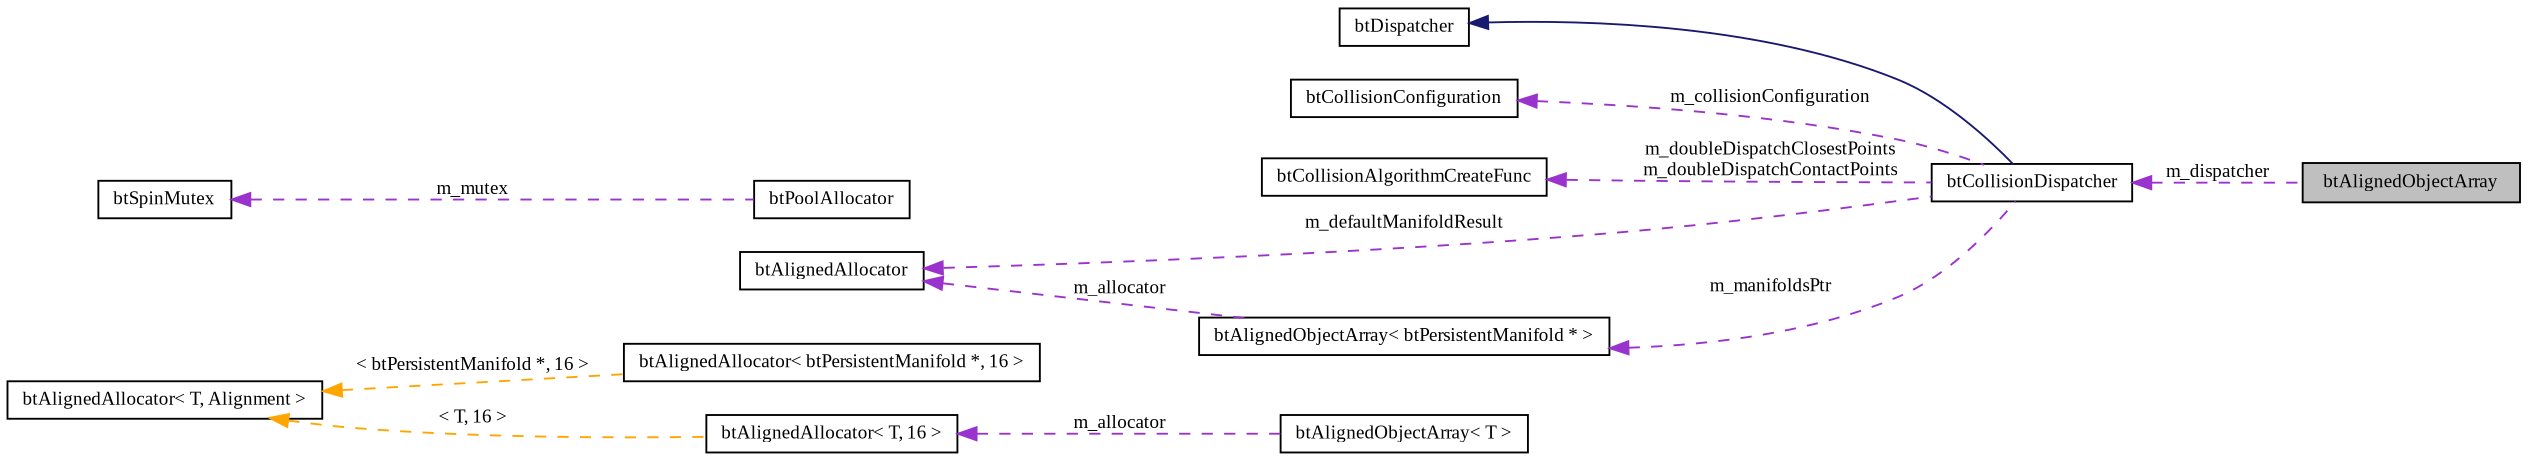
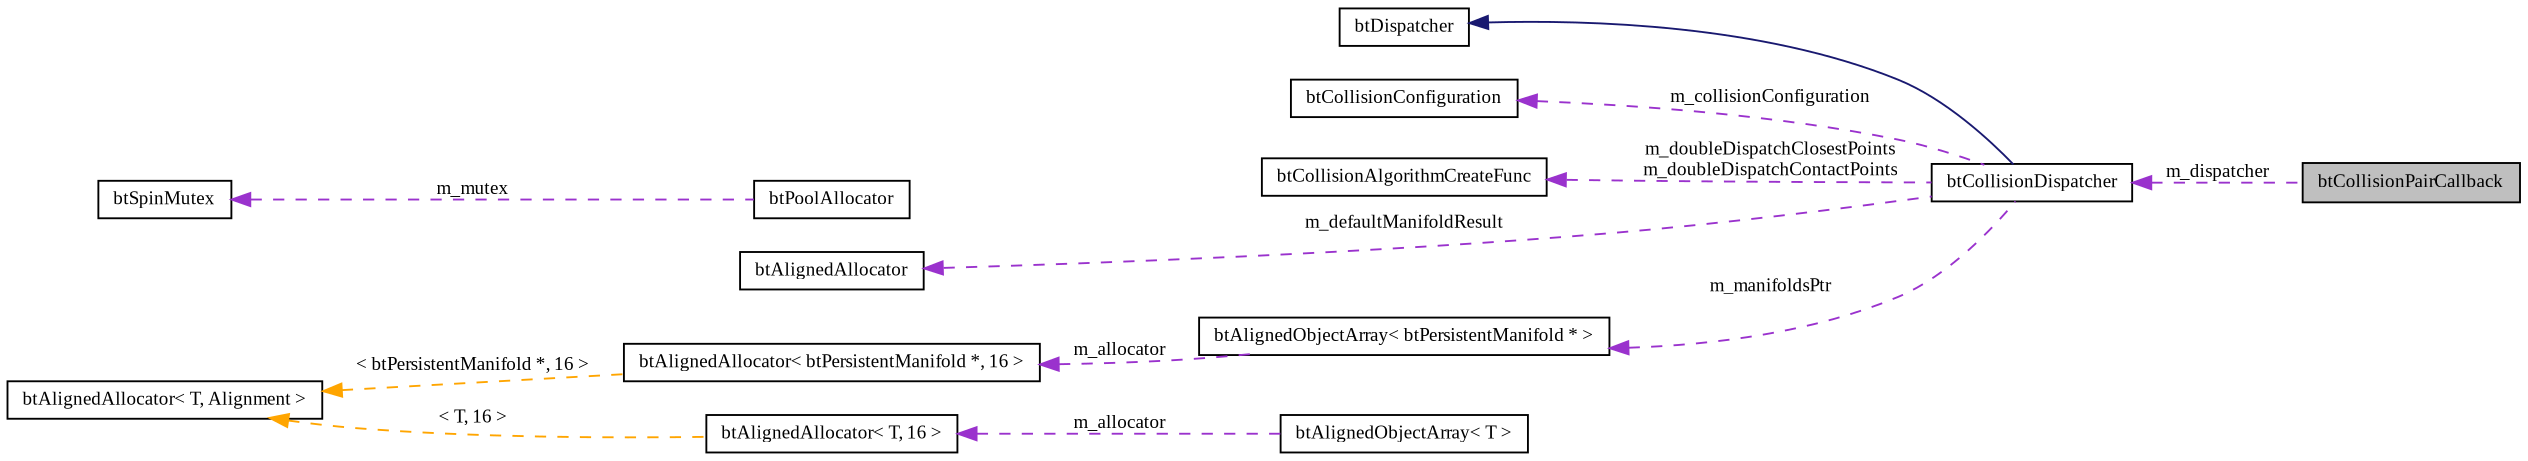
node "btAlignedObjectArray": label "btAlignedObjectArray" -> "btCollisionPairCallback"
edge "btAlignedObjectArray< btPersistentManifold * >" -> "btAlignedAllocator": now "btAlignedObjectArray< btPersistentManifold * >" -> "btAlignedAllocator< btPersistentManifold *, 16 >"
